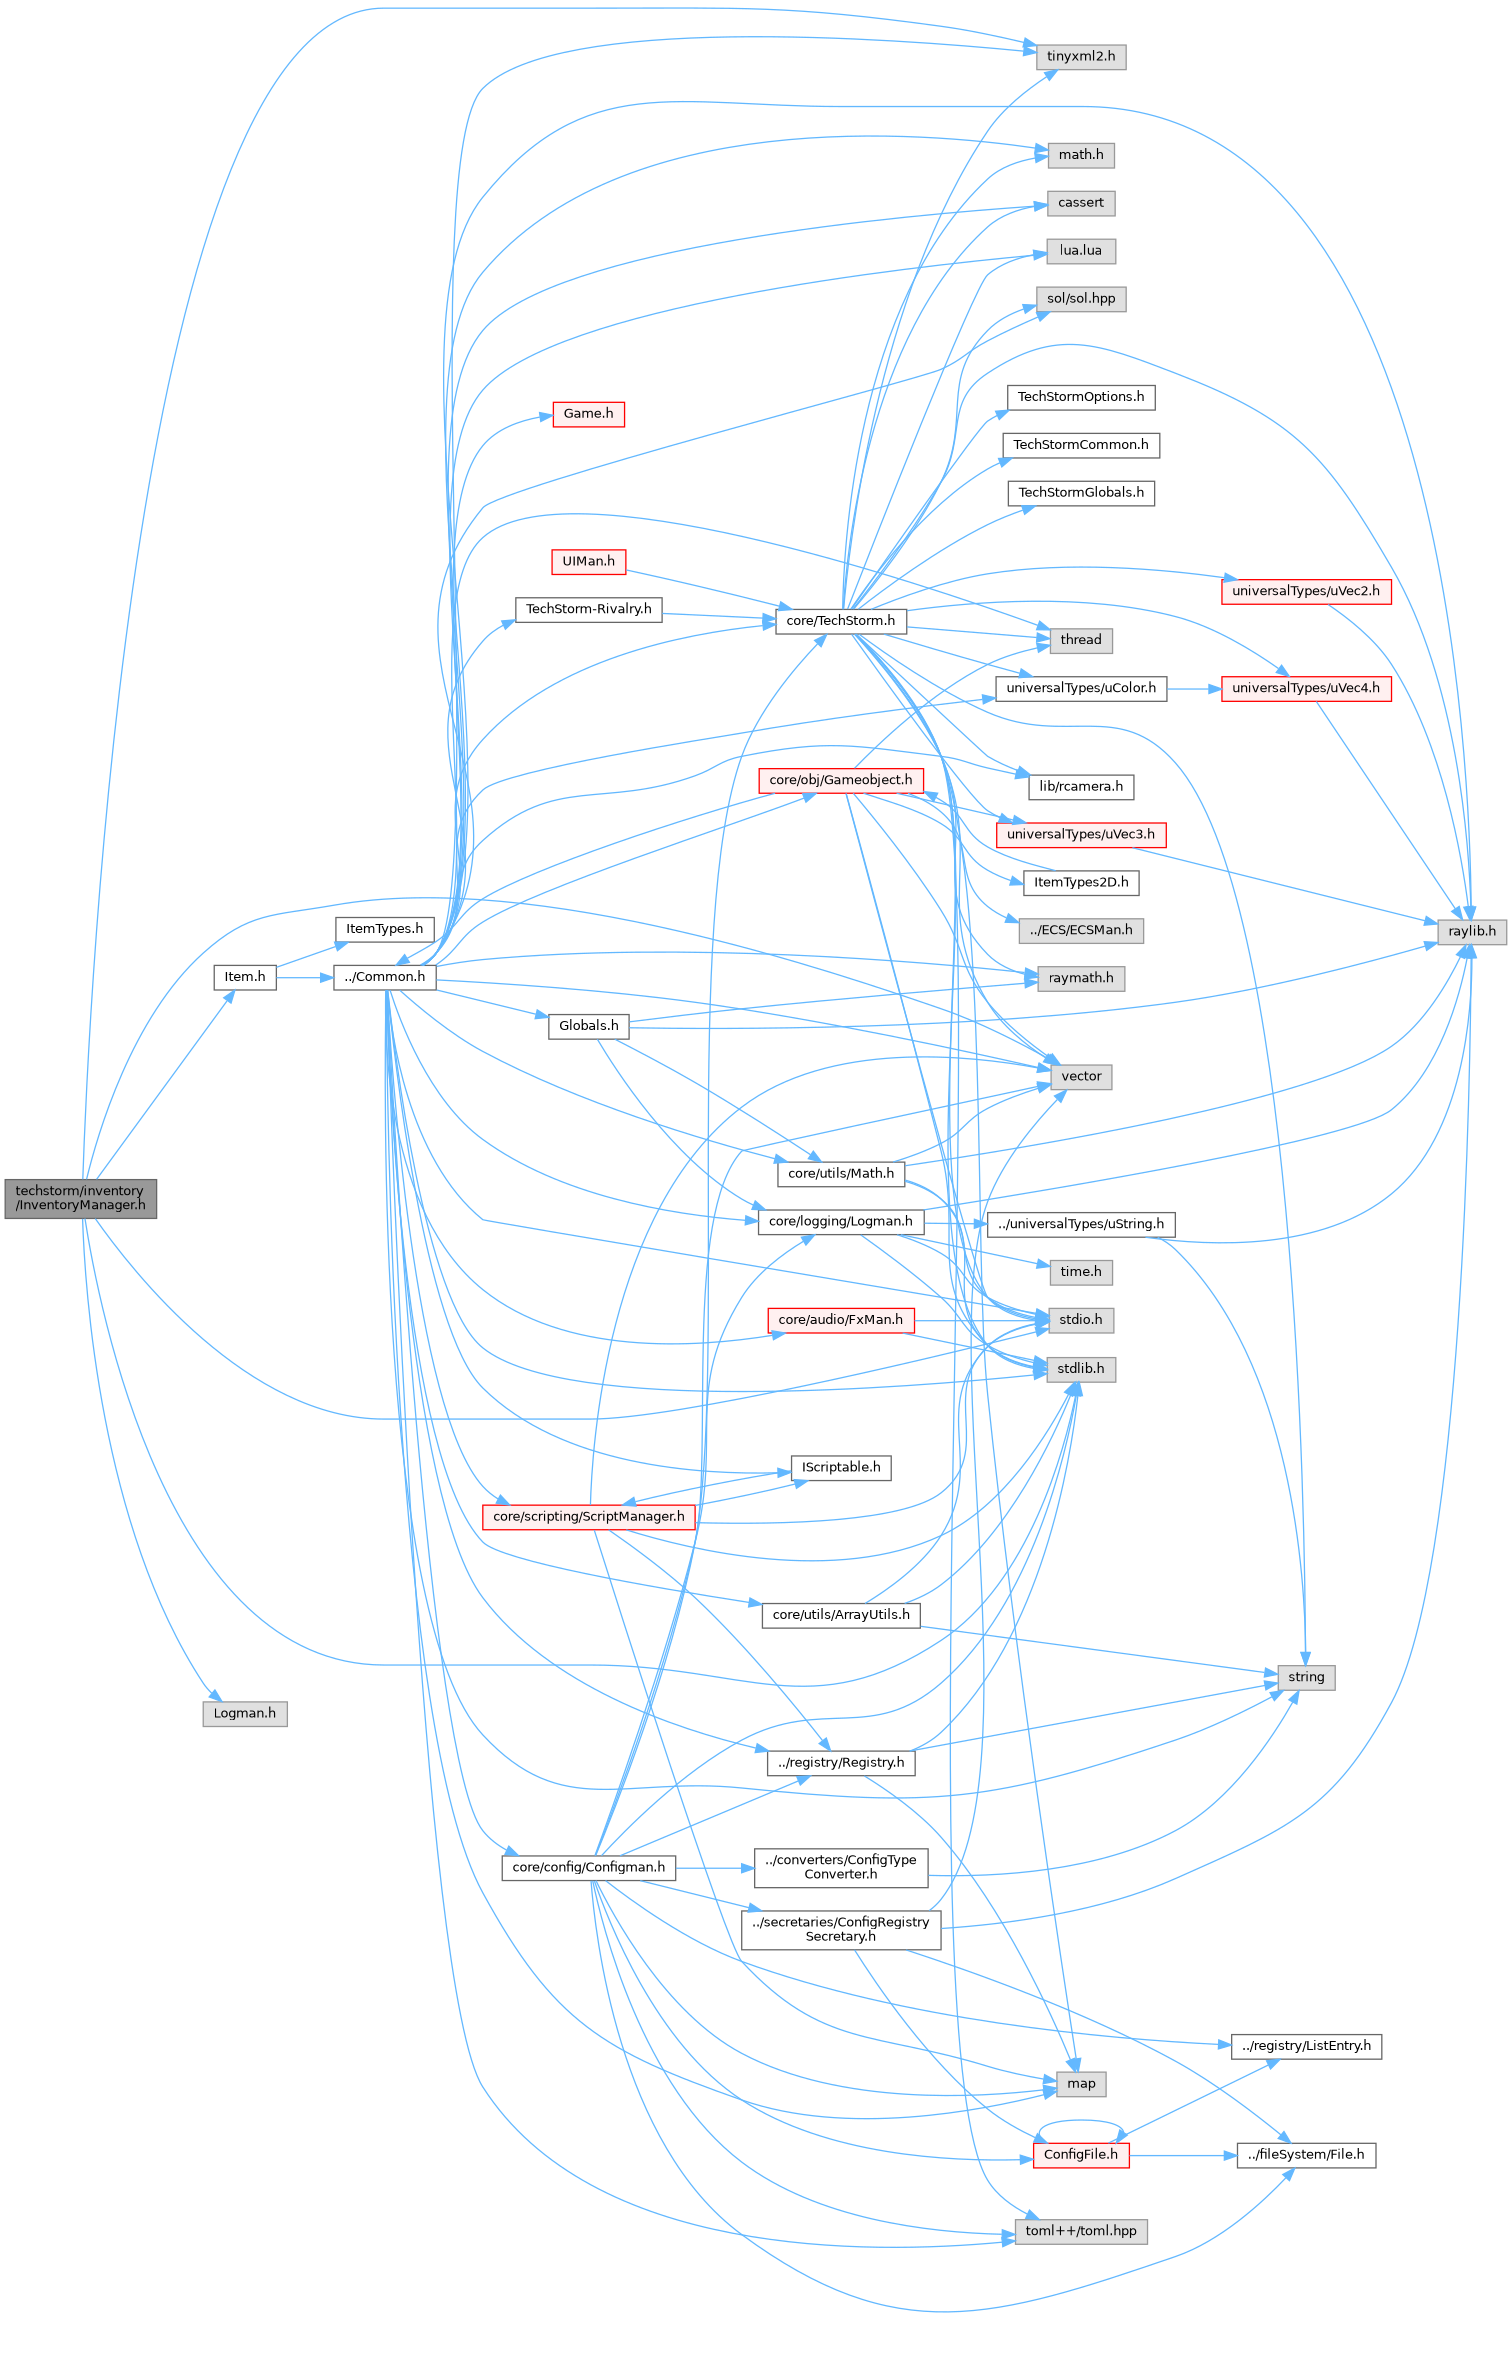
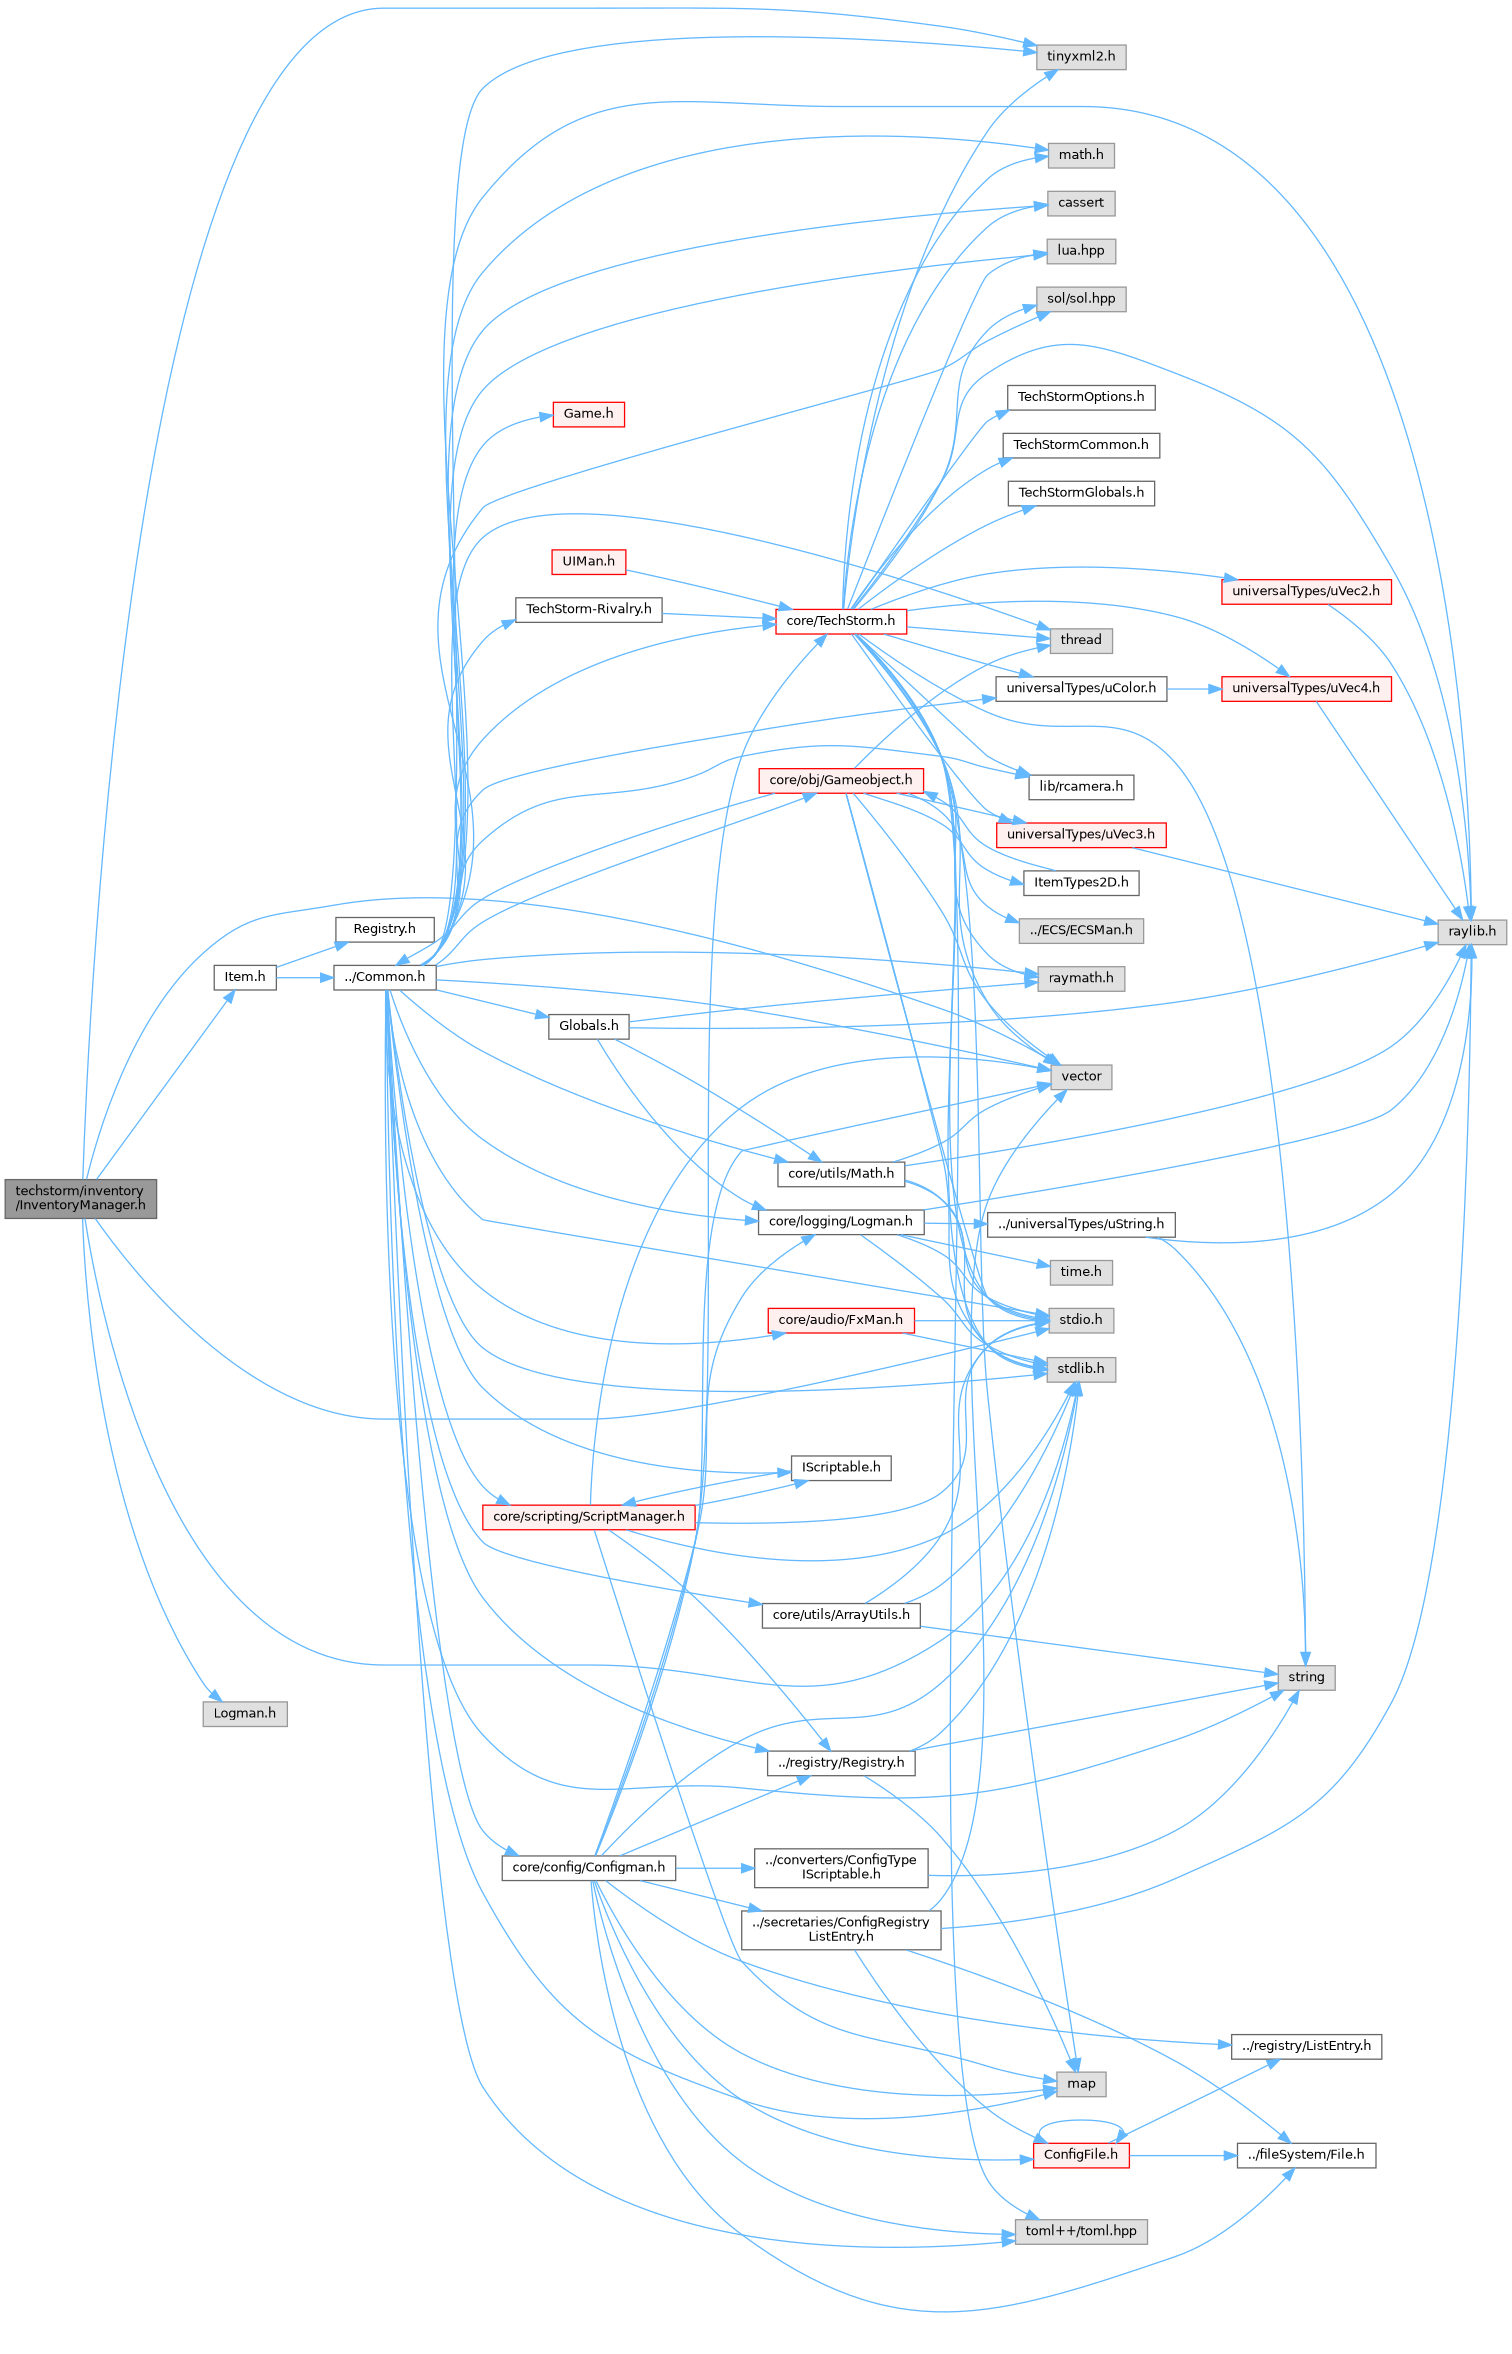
node "lua.lua": label "lua.lua" -> "lua.hpp"
node "core/TechStorm.h": color grey40 -> red
node "ItemTypes.h": label "ItemTypes.h" -> "Registry.h"
node "../converters/ConfigType Converter.h": label "../converters/ConfigType Converter.h" -> "../converters/ConfigType IScriptable.h"
node "../secretaries/ConfigRegistry Secretary.h": label "../secretaries/ConfigRegistry Secretary.h" -> "../secretaries/ConfigRegistry ListEntry.h"
